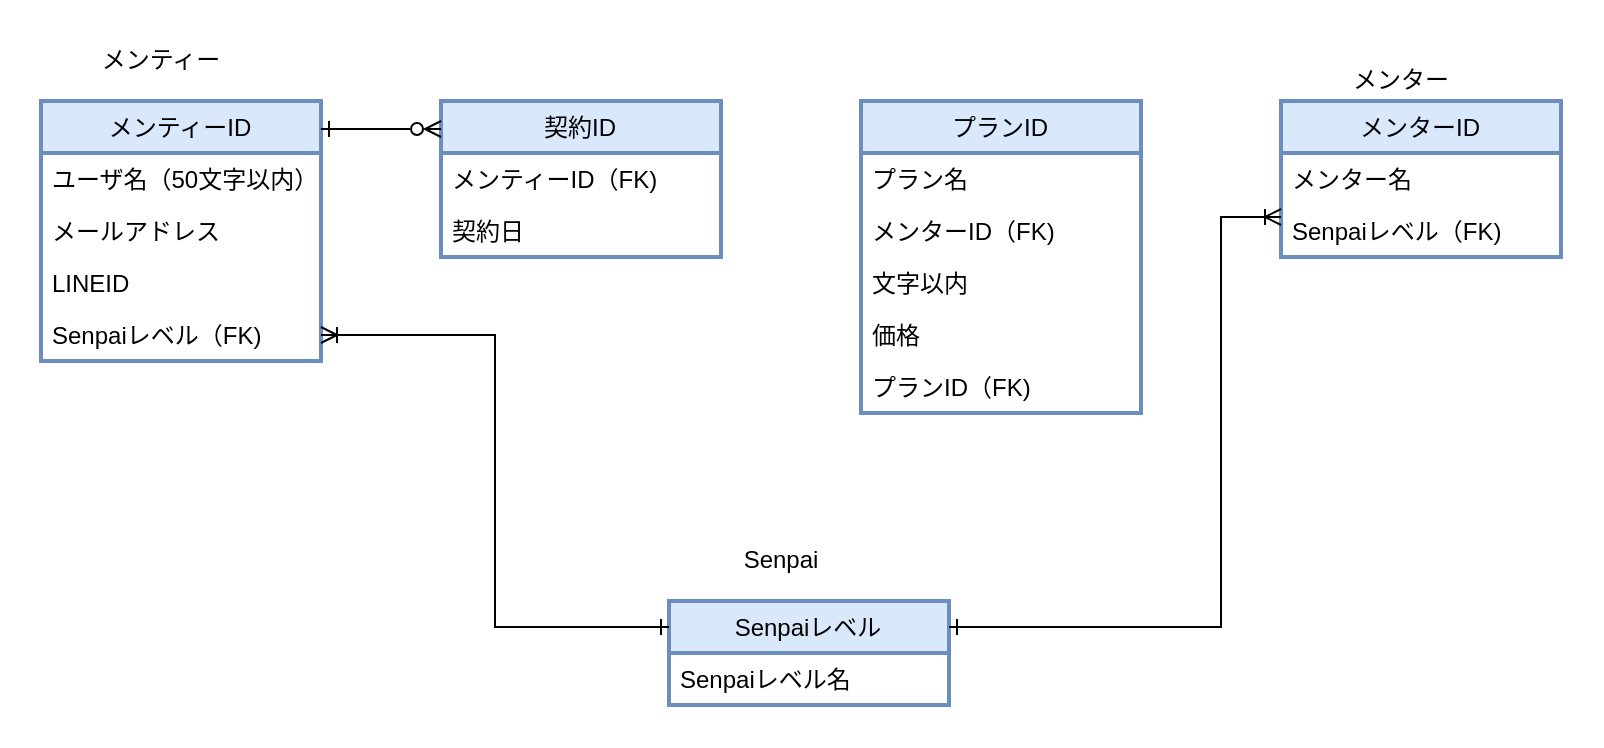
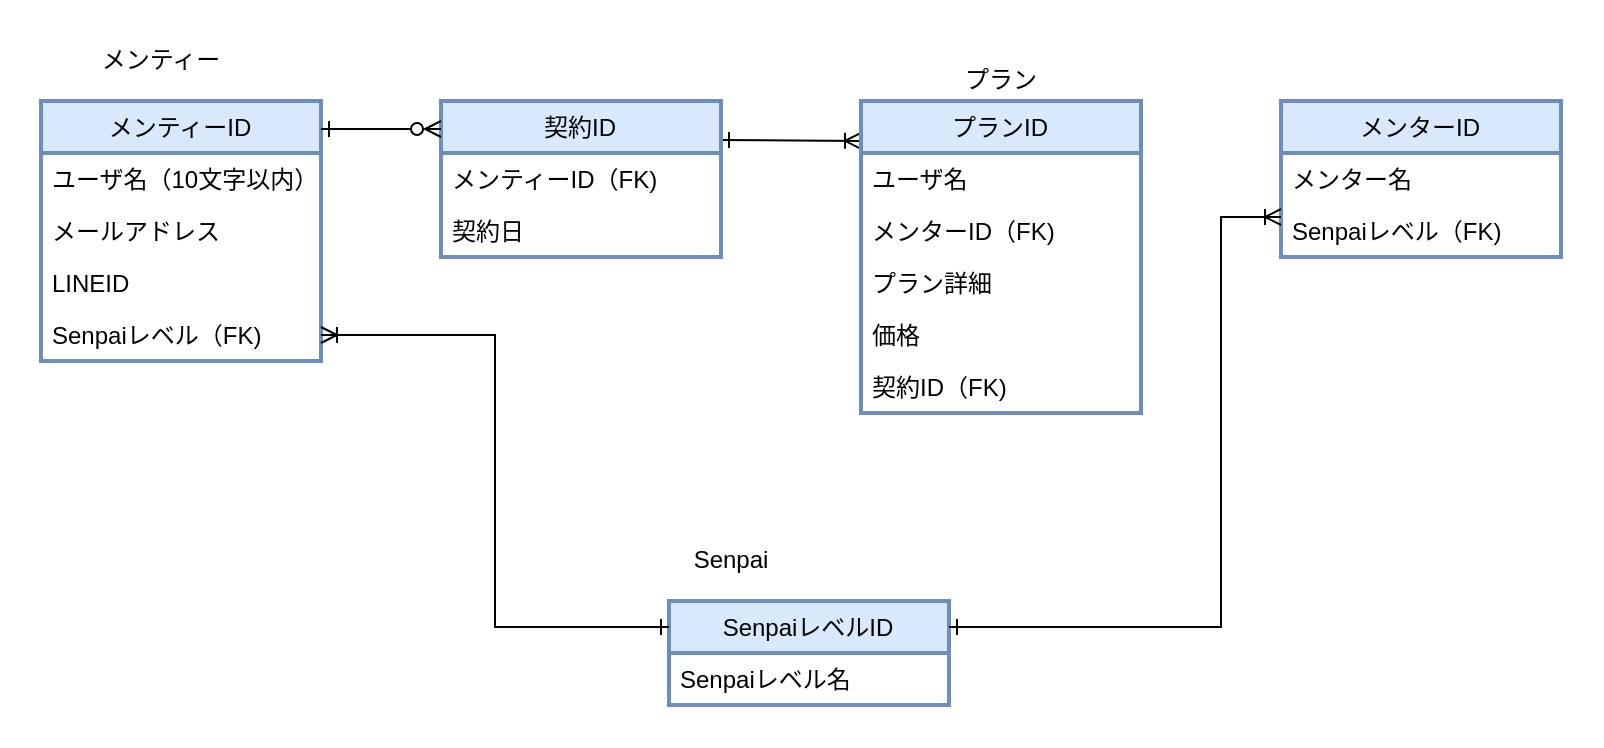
node "プラン": added
node "メンター": removed
edge "契約ID" -- "プランID": added
node "ユーザ名（50文字以内）": label "ユーザ名（50文字以内）" -> "ユーザ名（10文字以内）"
node "プラン名": label "プラン名" -> "ユーザ名"
node "文字以内": label "文字以内" -> "プラン詳細"
node "プランID（FK)": label "プランID（FK)" -> "契約ID（FK)"
node "Senpai": moved (781, 561) -> (731, 561)
node "Senpaiレベル": label "Senpaiレベル" -> "SenpaiレベルID"
